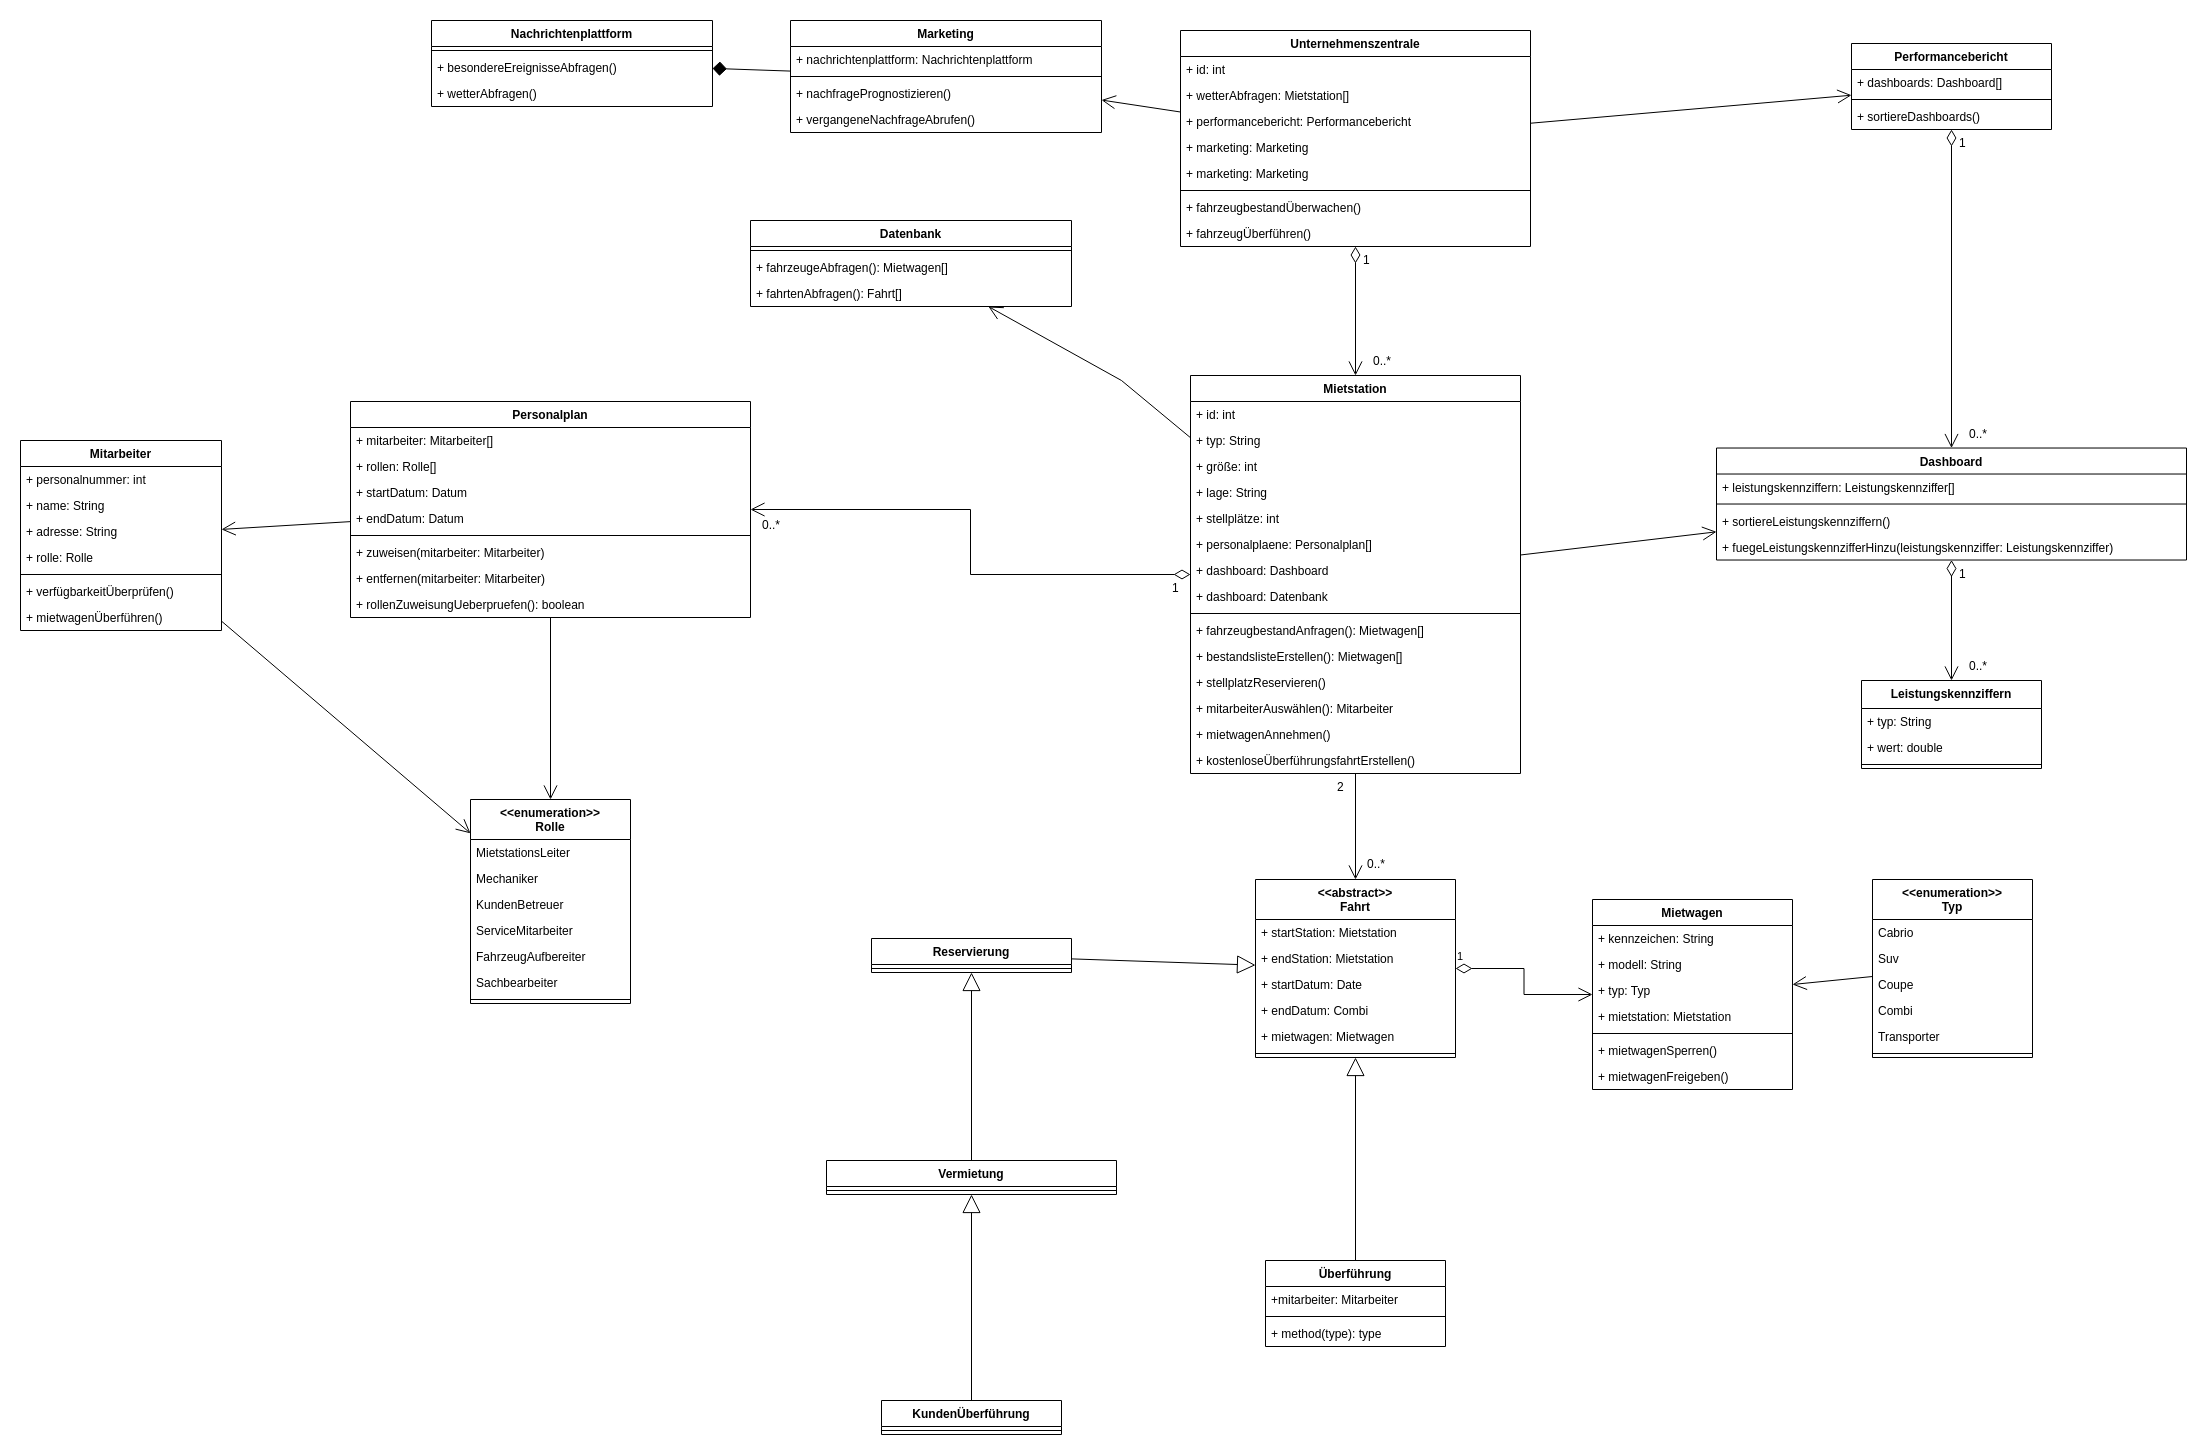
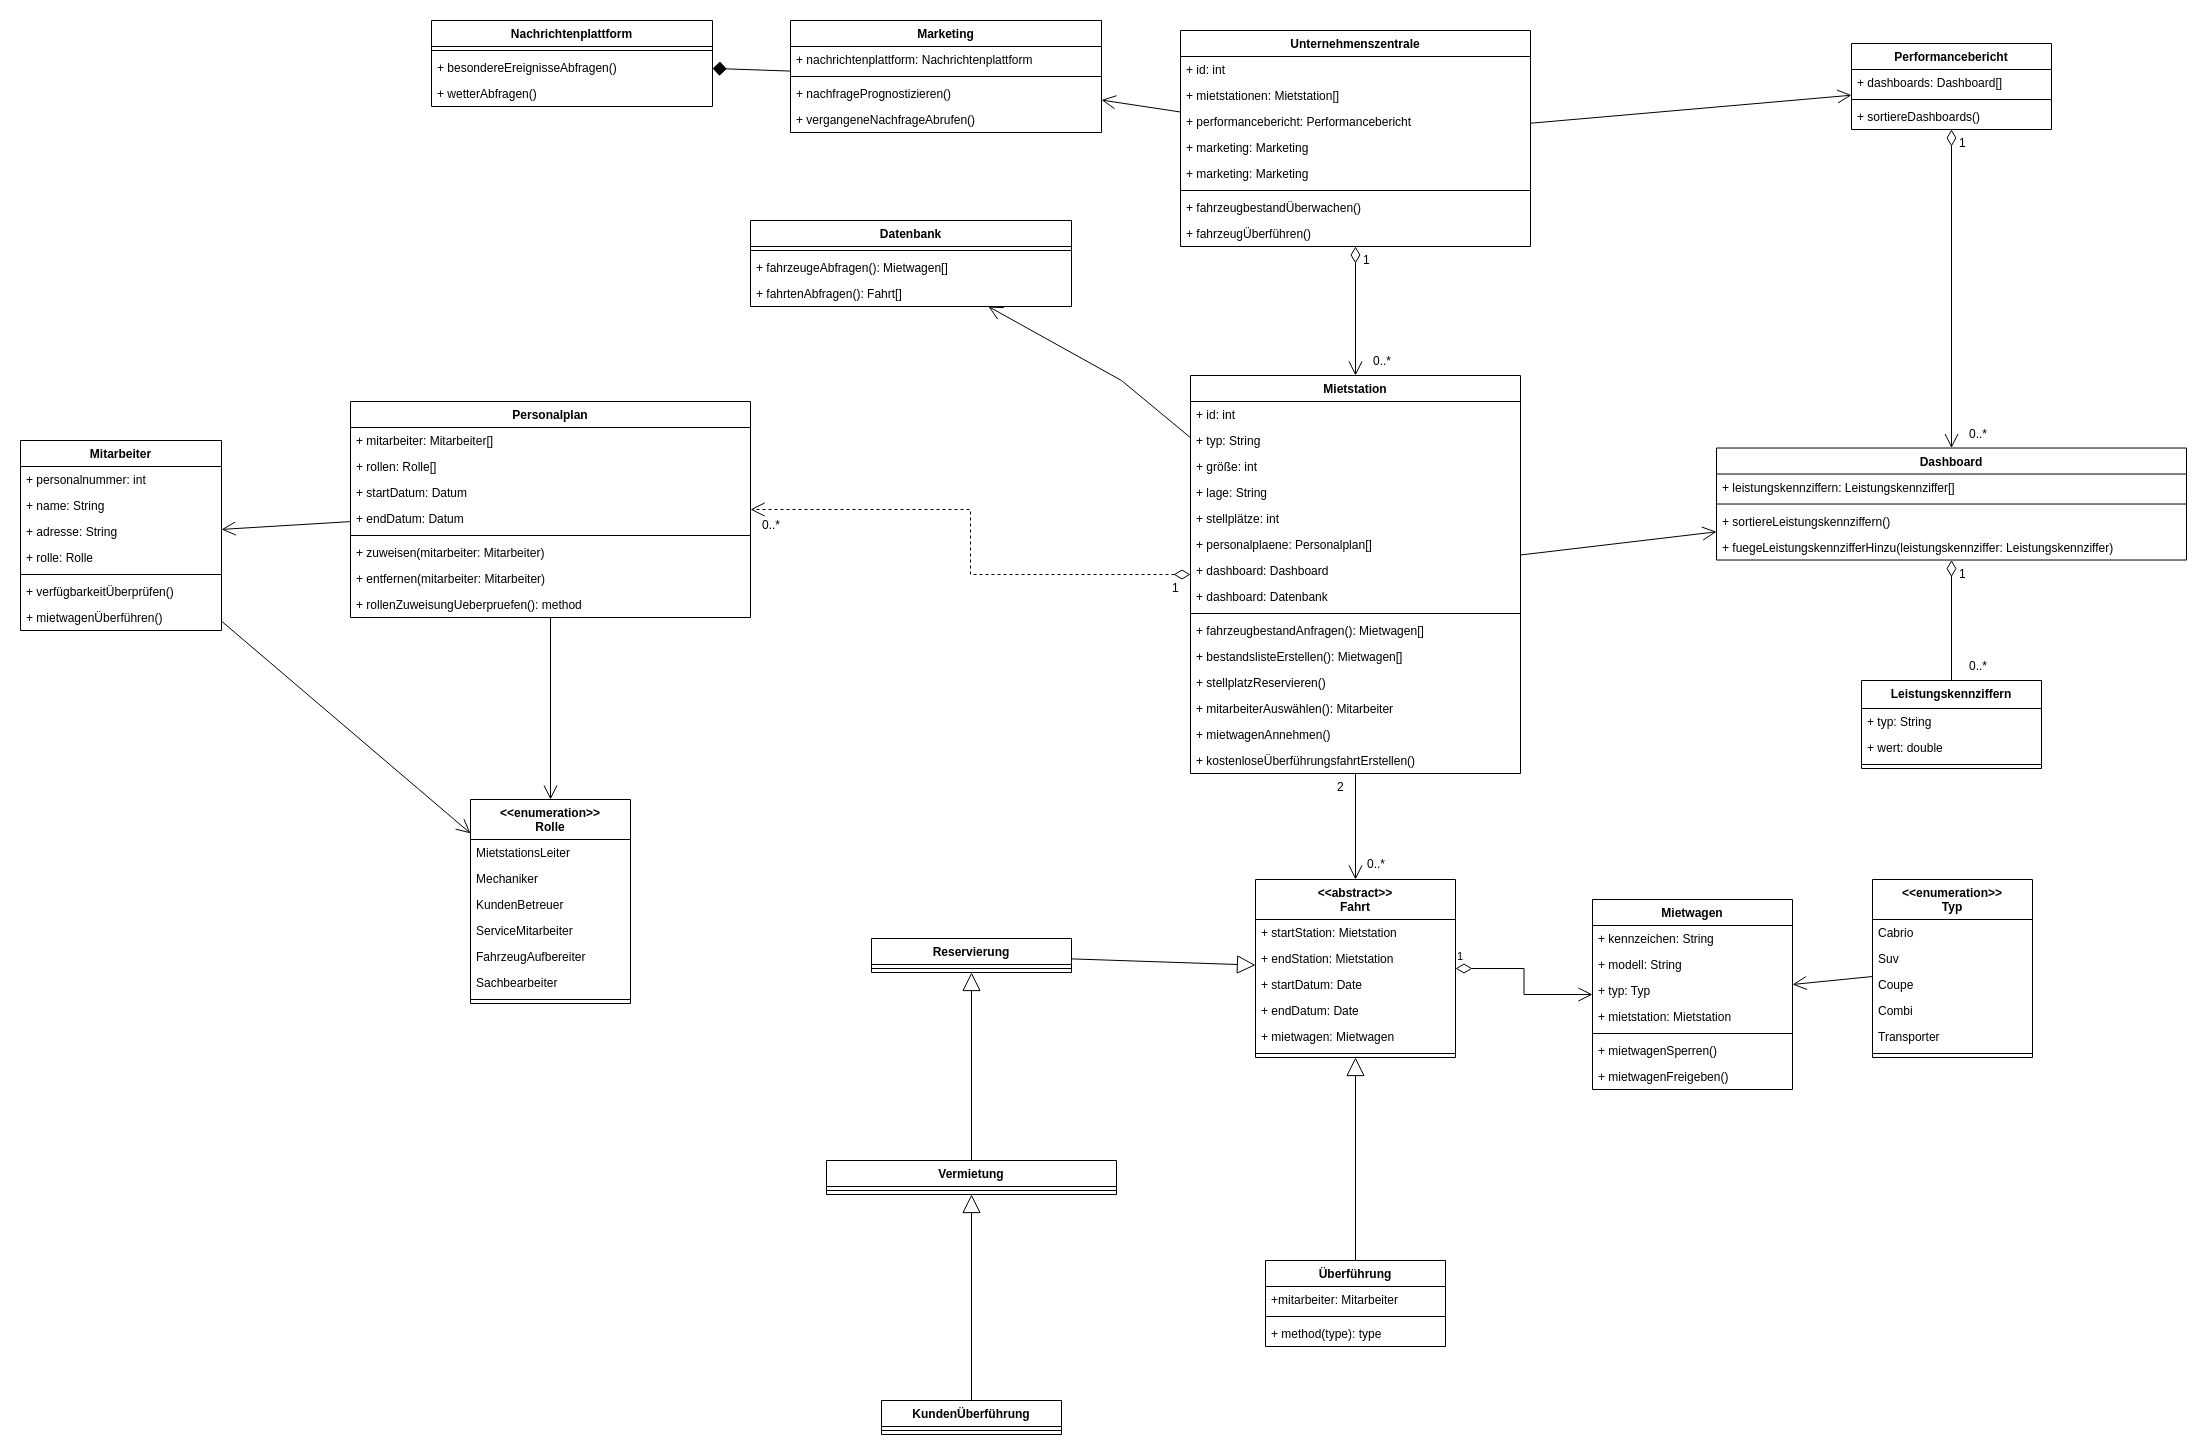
node "+ wetterAbfragen: Mietstation[]": label "+ wetterAbfragen: Mietstation[]" -> "+ mietstationen: Mietstation[]"
edge "Personalplan" -- "Mietstation": style solid -> dashed
node "+ rollenZuweisungUeberpruefen(): boolean": label "+ rollenZuweisungUeberpruefen(): boolean" -> "+ rollenZuweisungUeberpruefen(): method"
edge "Dashboard" -- "Leistungskennziffern": arrowhead open -> none
node "+ endDatum: Combi": label "+ endDatum: Combi" -> "+ endDatum: Date"
